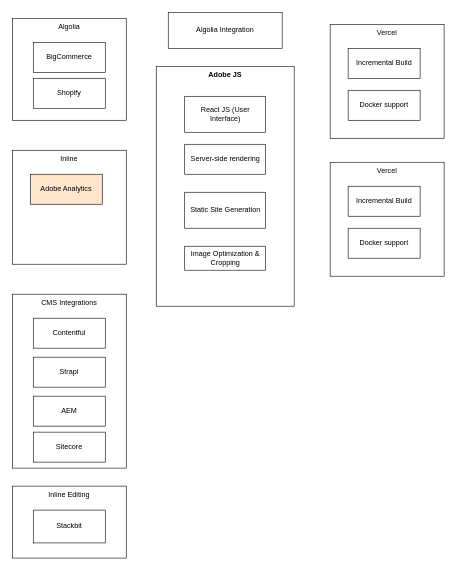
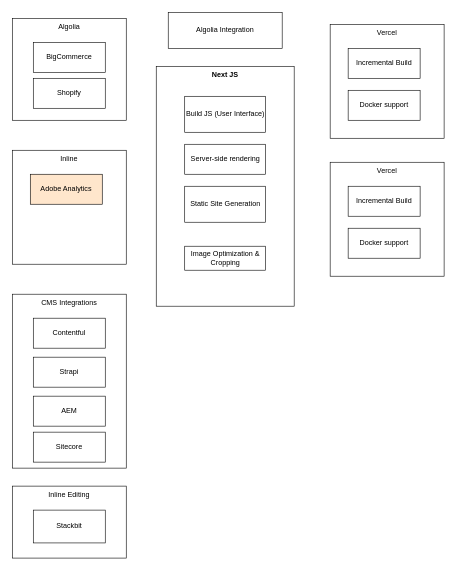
node "Adobe JS": label "Adobe JS" -> "Next JS"
node "React JS (User Interface)": label "React JS (User Interface)" -> "Build JS (User Interface)"
node "Static Site Generation": moved (225, 210) -> (225, 204)
